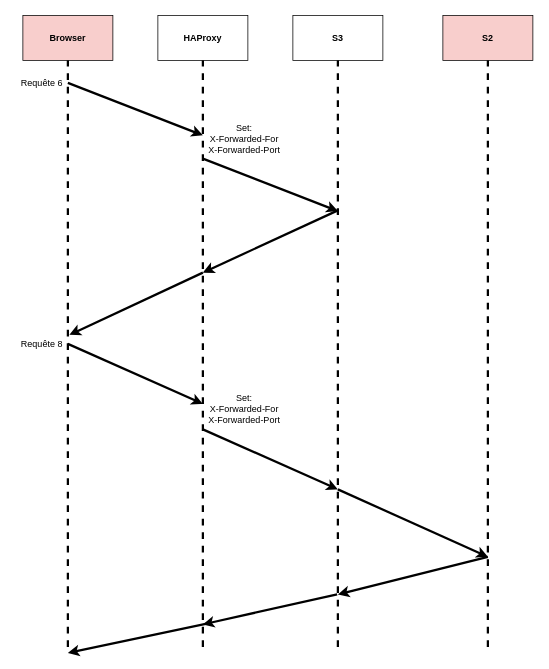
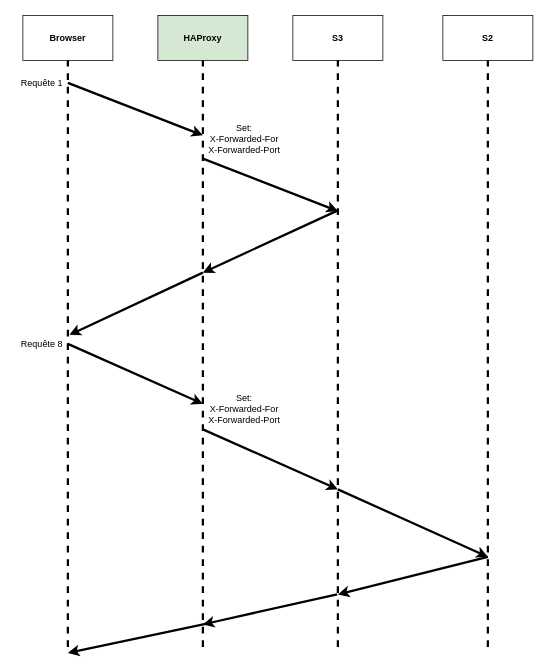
node "Browser": fillcolor #f8cecc -> #ffffff
node "HAProxy": fillcolor #ffffff -> #d5e8d4
node "S2": fillcolor #f8cecc -> #ffffff
node "Requête 6": label "Requête 6" -> "Requête 1"
